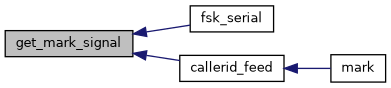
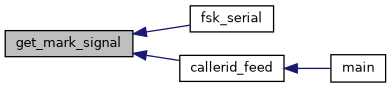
node "mark": label "mark" -> "main"
